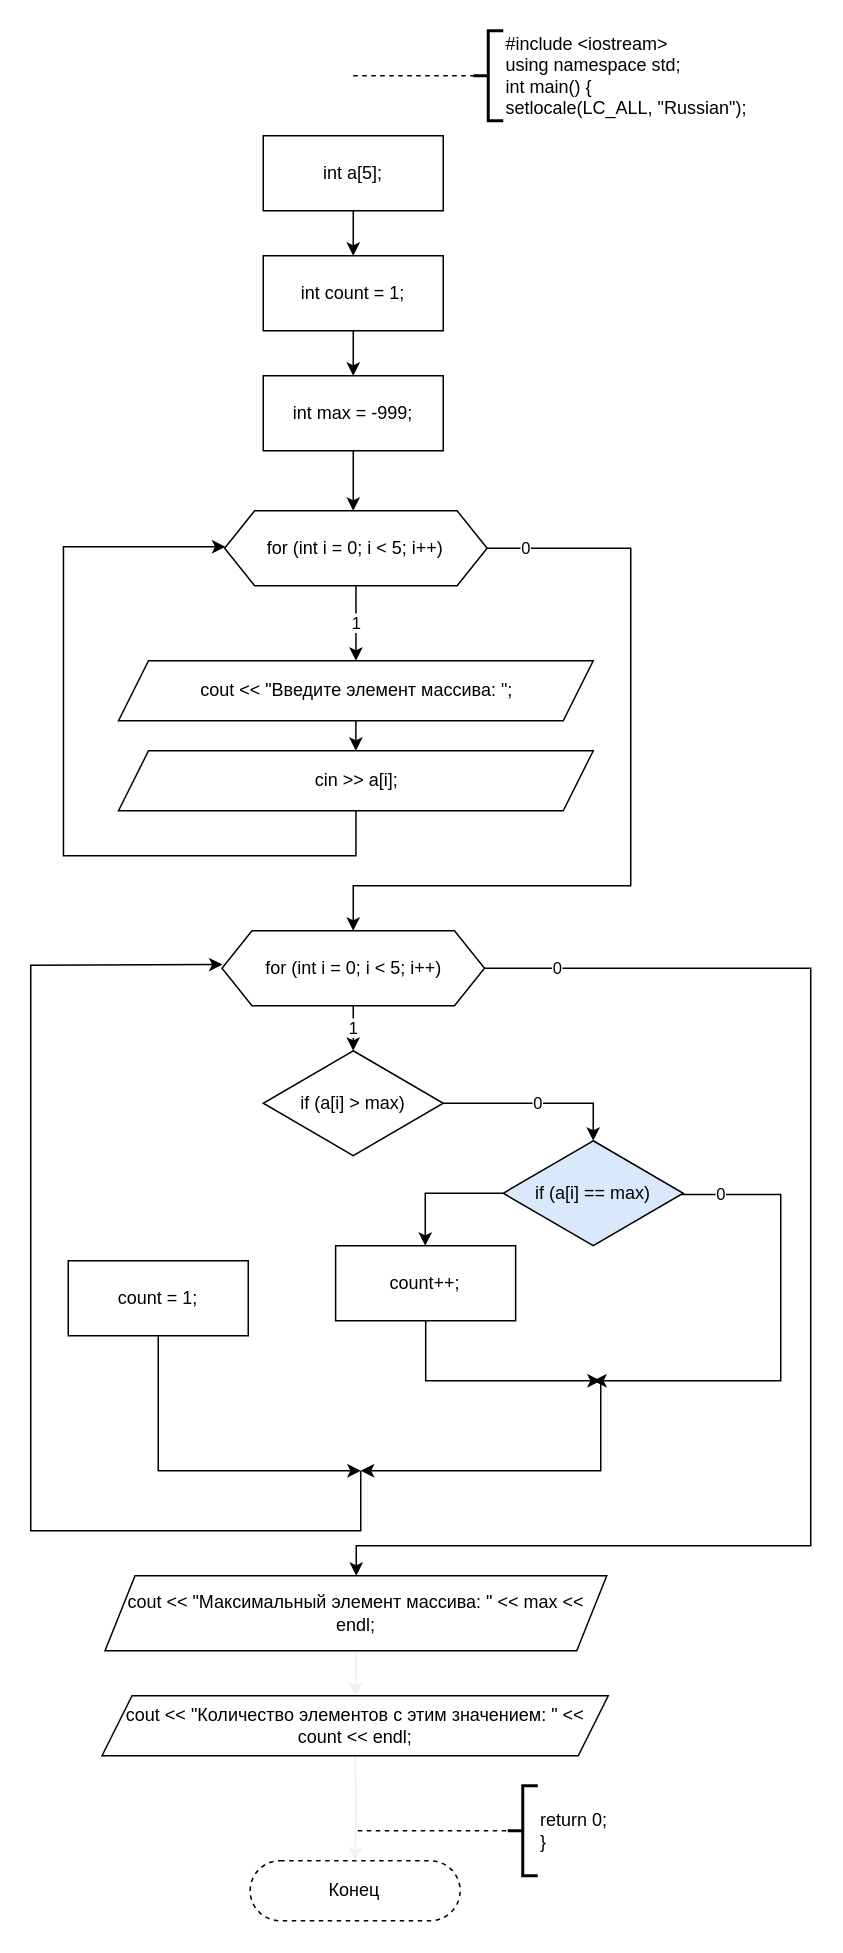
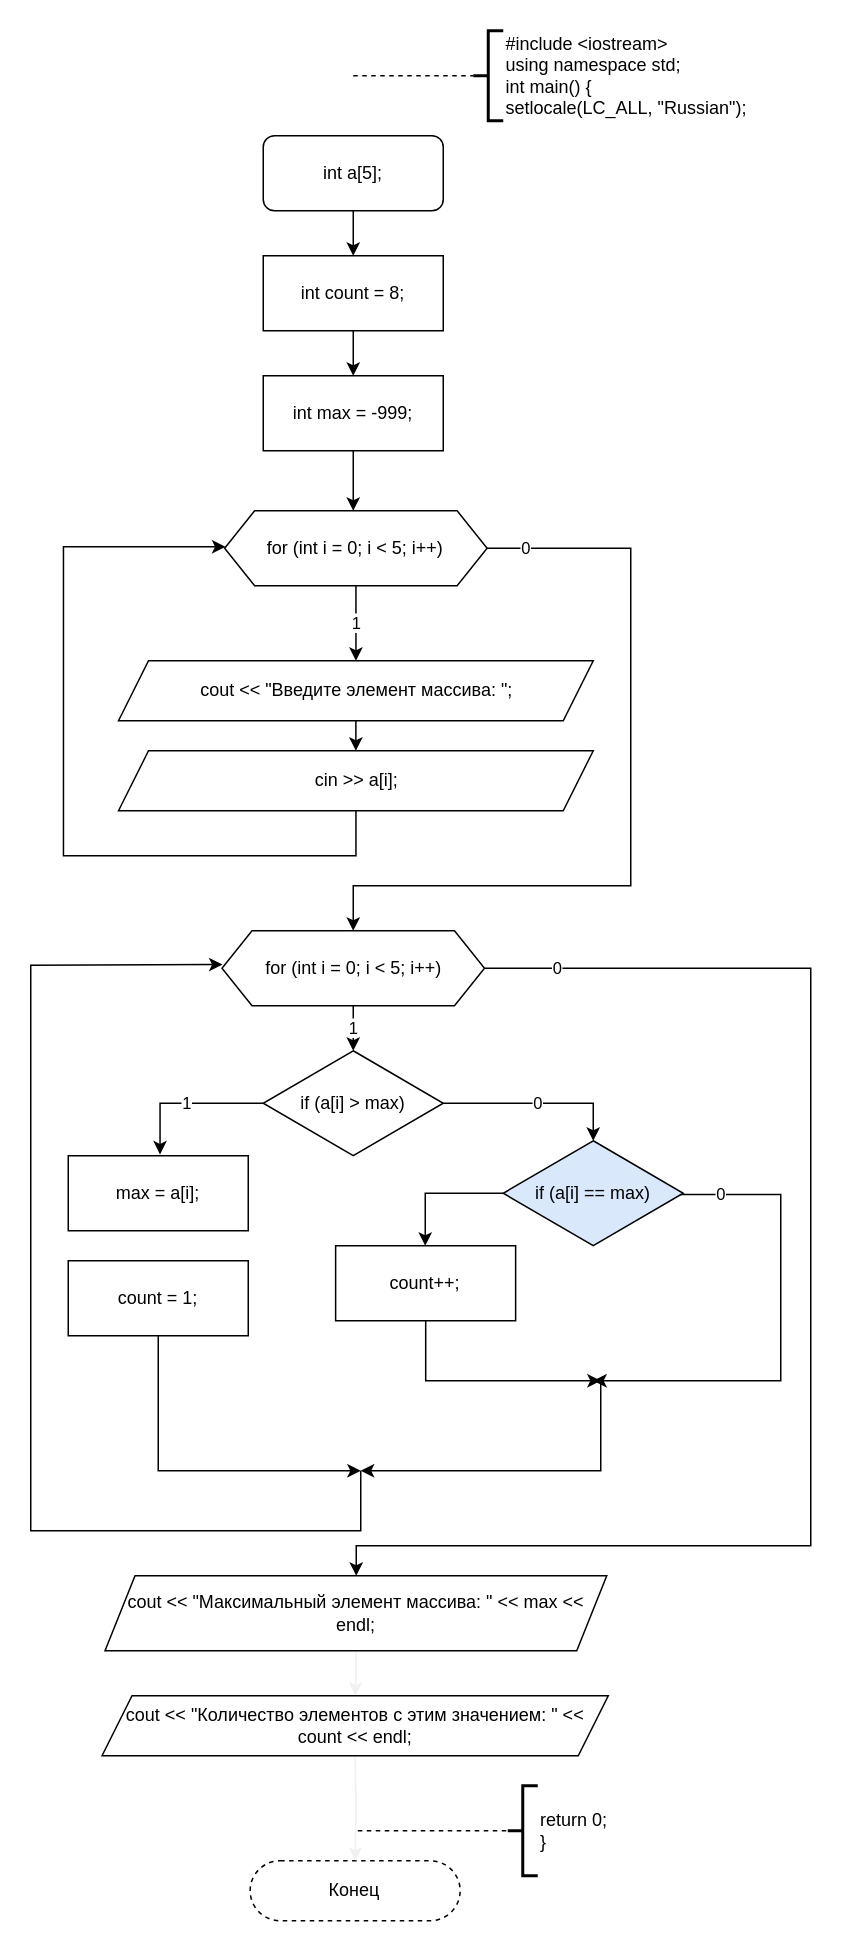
node "int a[5];": shape rectangle -> rounded rectangle
node "int count = 1;": label "int count = 1;" -> "int count = 8;"
edge "if (a[i] > max)" -> "max = a[i];": added, label "1"
node "max = a[i];": added
